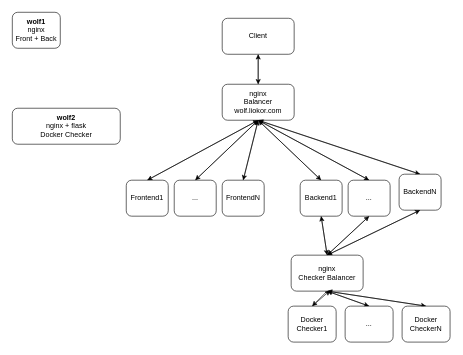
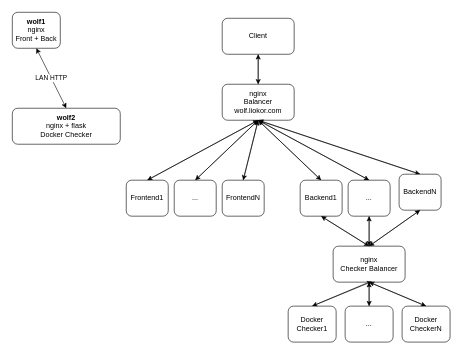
edge "wolf1 nginx Front + Back" -- "wolf2 nginx + flask Docker Checker": added, label "LAN HTTP"
node "nginx Checker Balancer": moved (327, 273) -> (369, 264)
